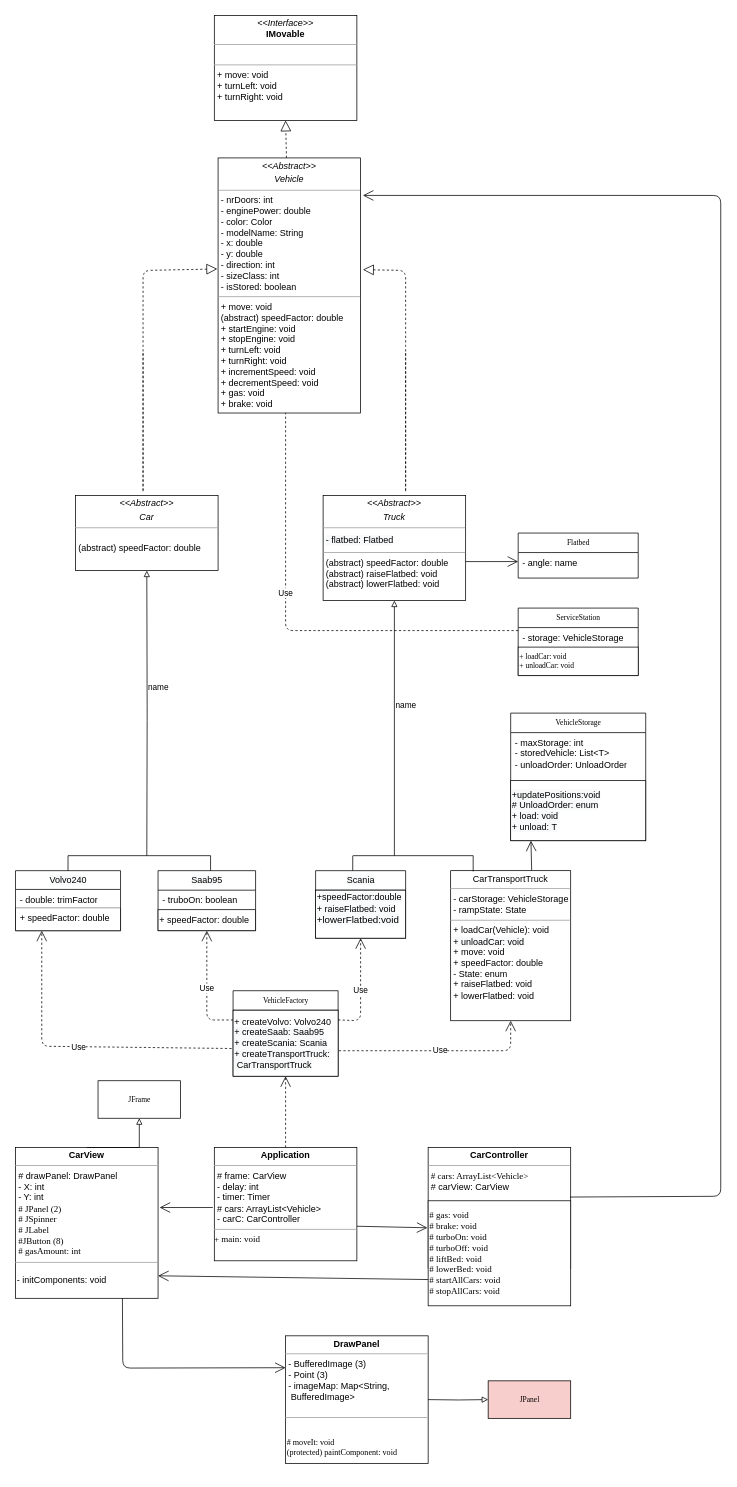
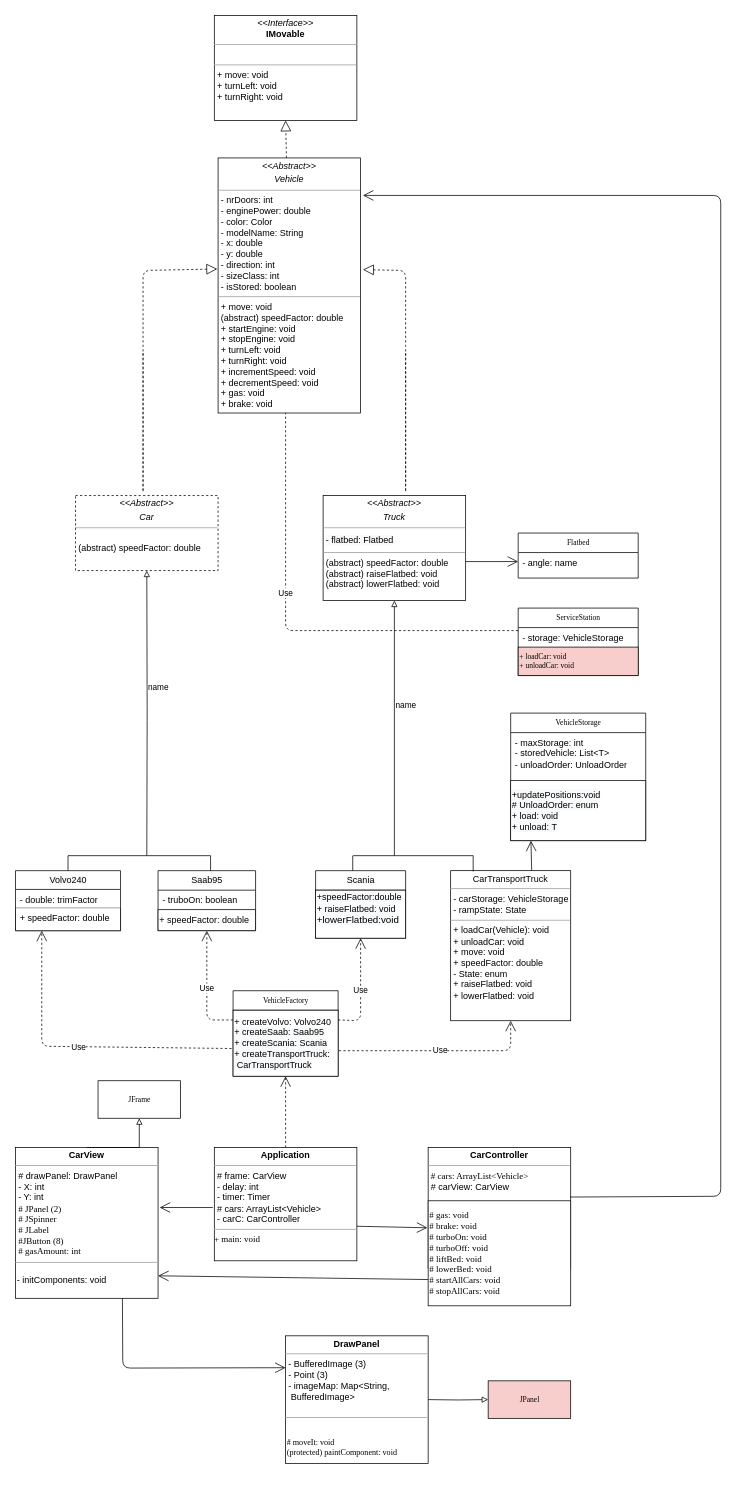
node "<<Abstract>> Car (abstract) speedFactor: double": style solid -> dashed
node "+ loadCar: void + unloadCar: void": fillcolor #ffffff -> #f8cecc
